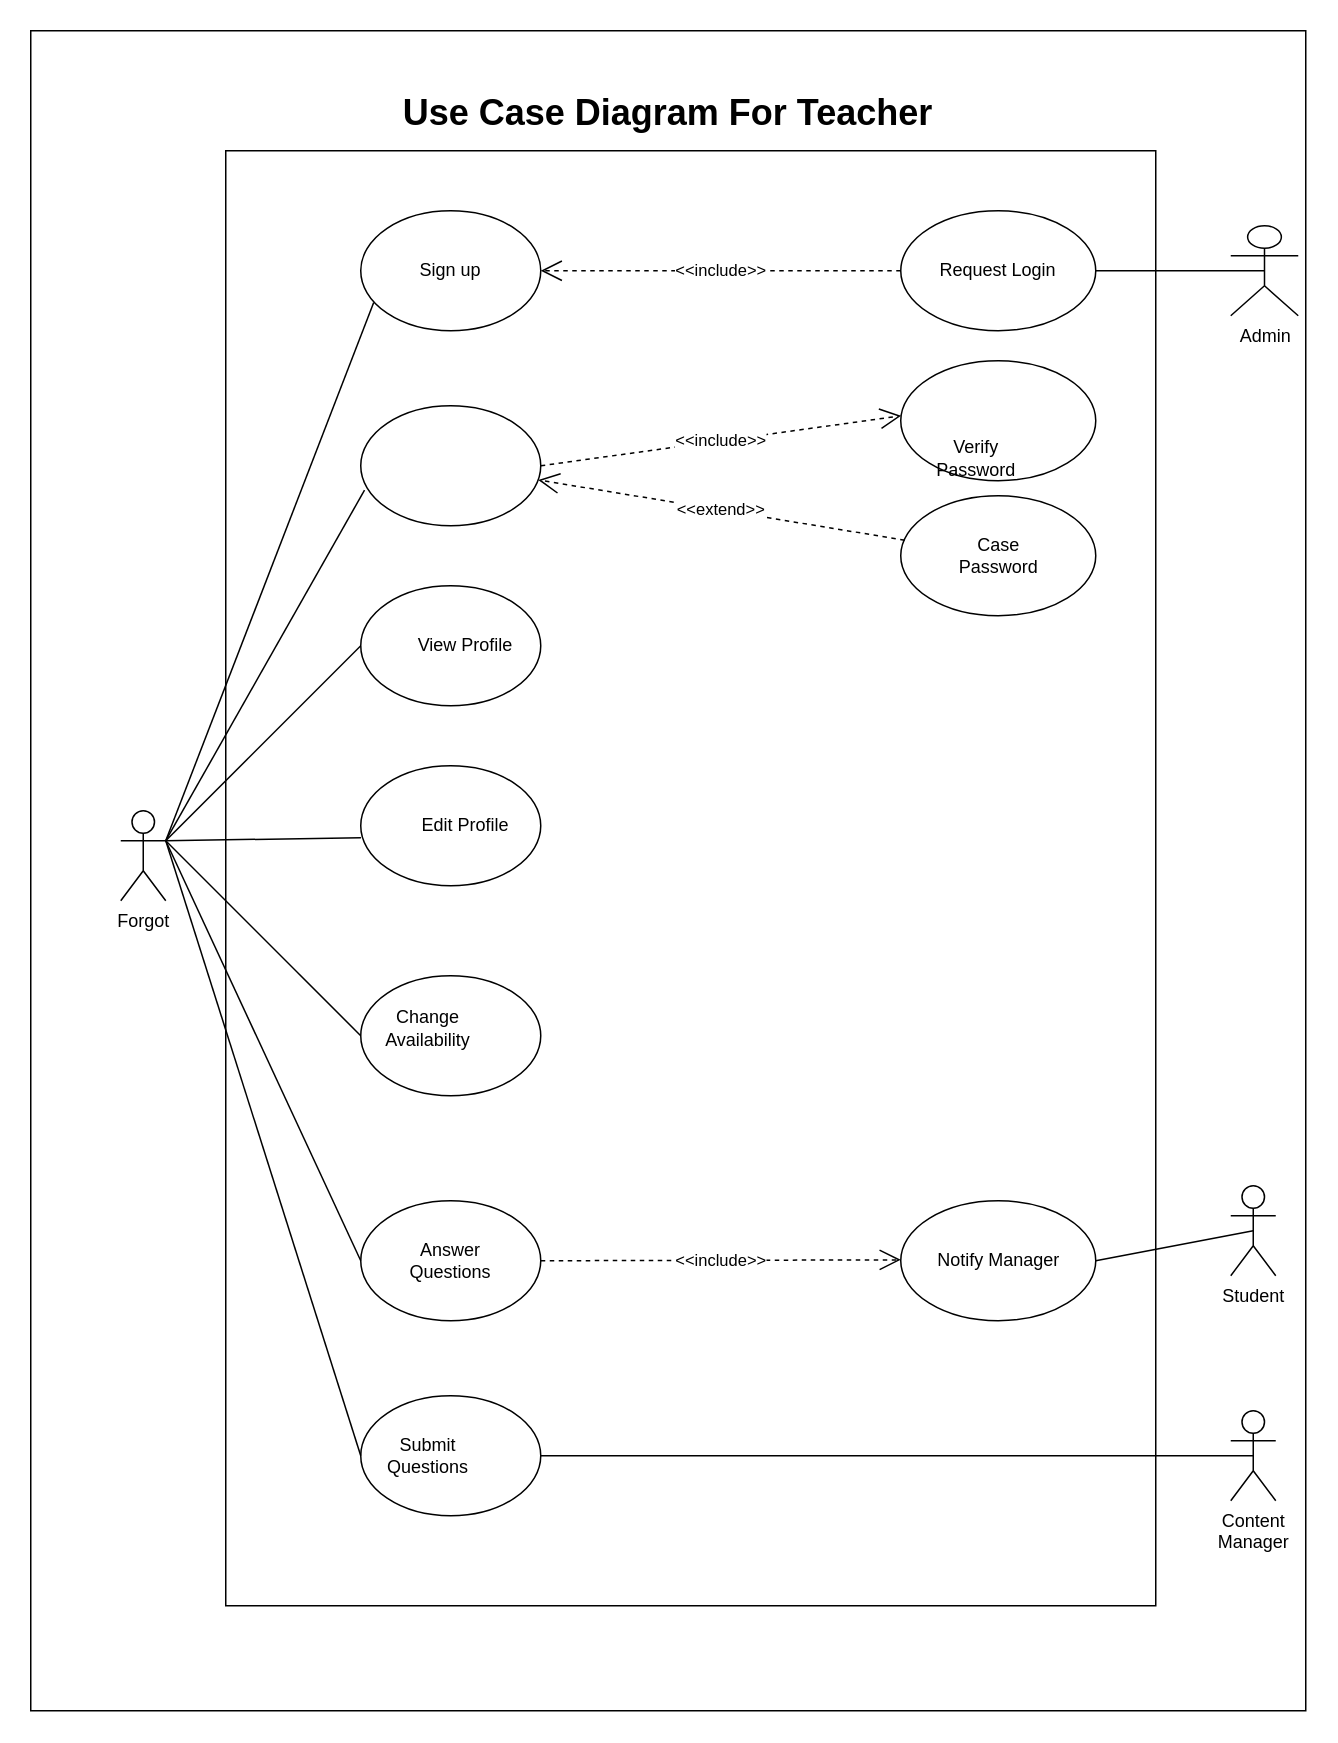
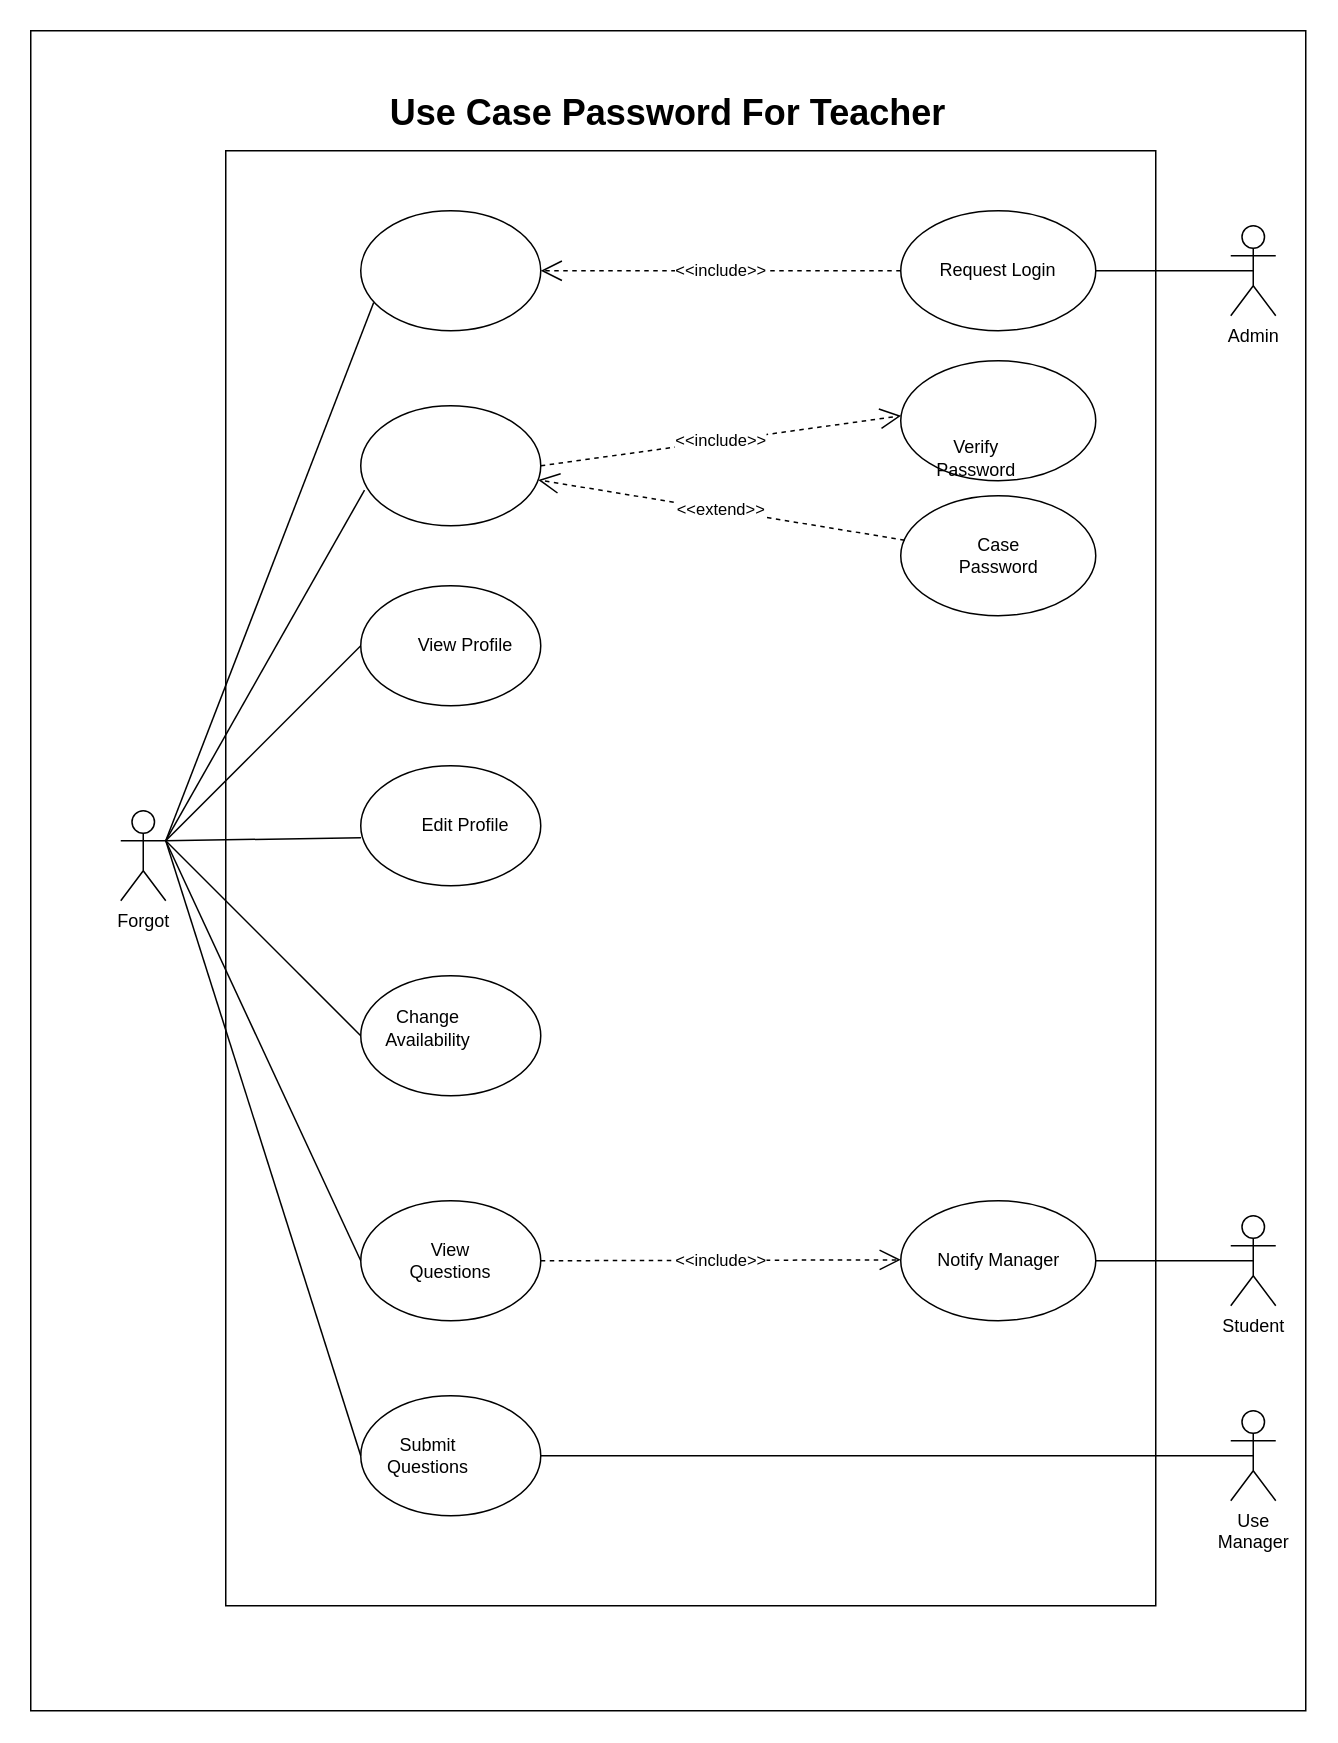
node "Use Case Diagram For Teacher": label "Use Case Diagram For Teacher" -> "Use Case Password For Teacher"
node "Sign up": removed
node "Admin": size 68x90 -> 45x90
node "Student": moved (1253, 1231) -> (1253, 1261)
node "Answer Questions": label "Answer Questions" -> "View Questions"
node "Content Manager": label "Content Manager" -> "Use Manager"
